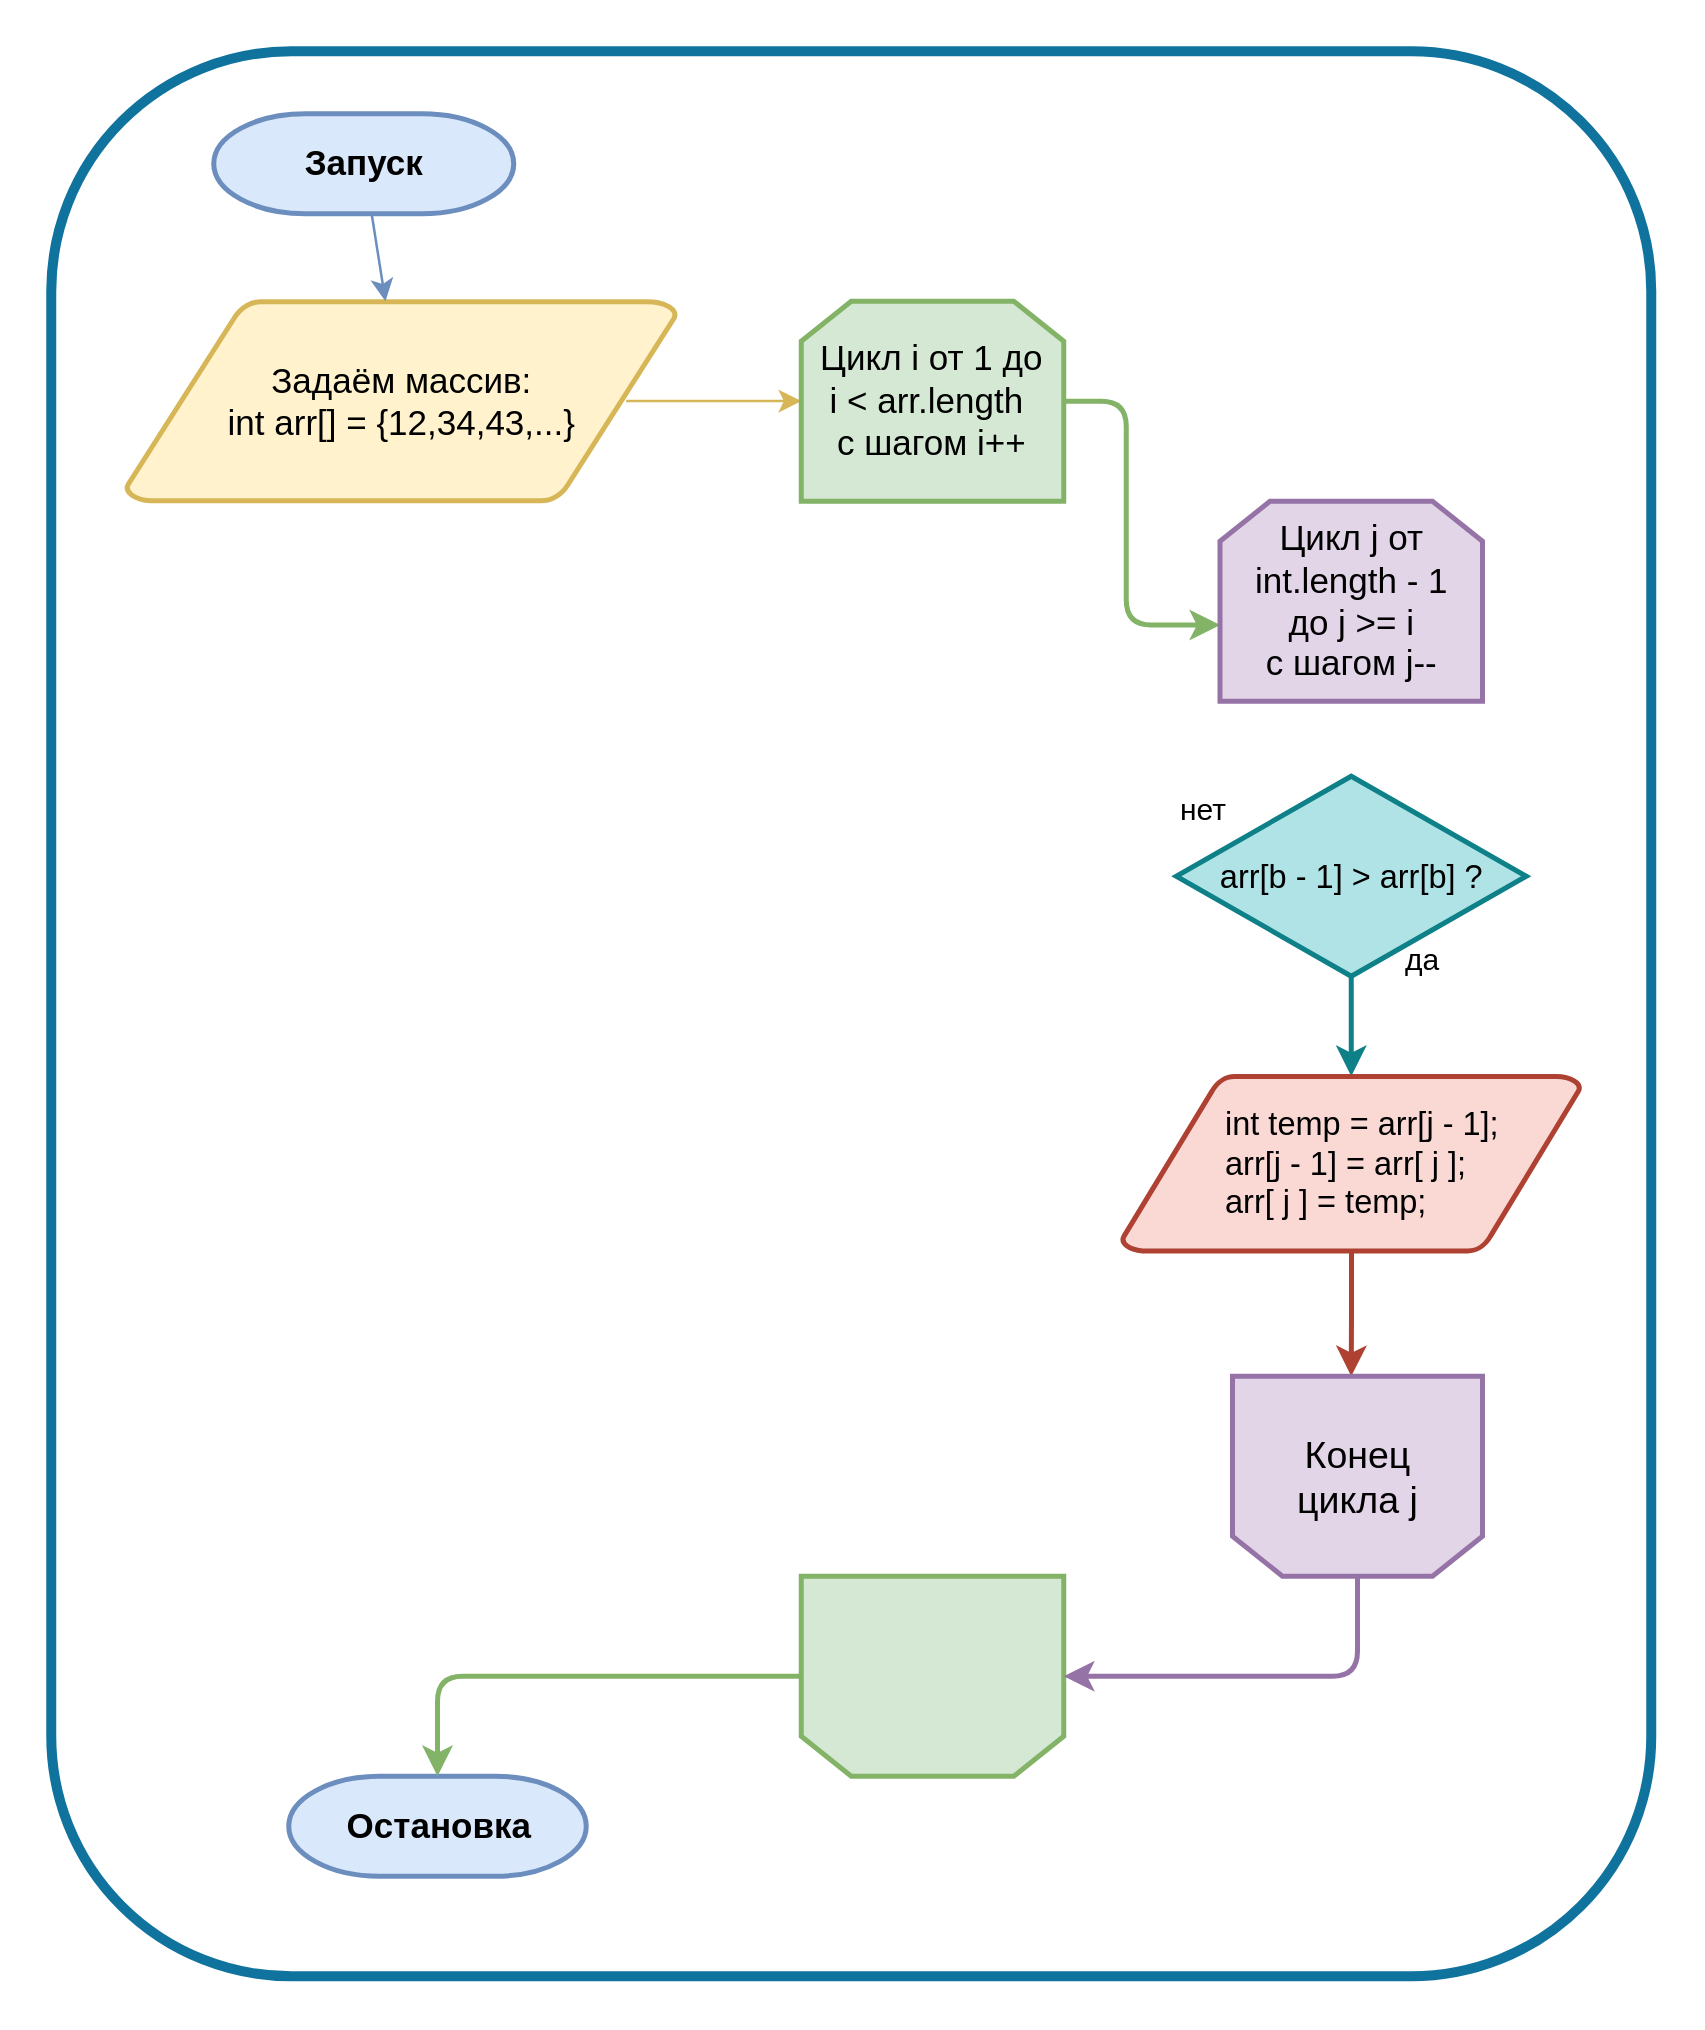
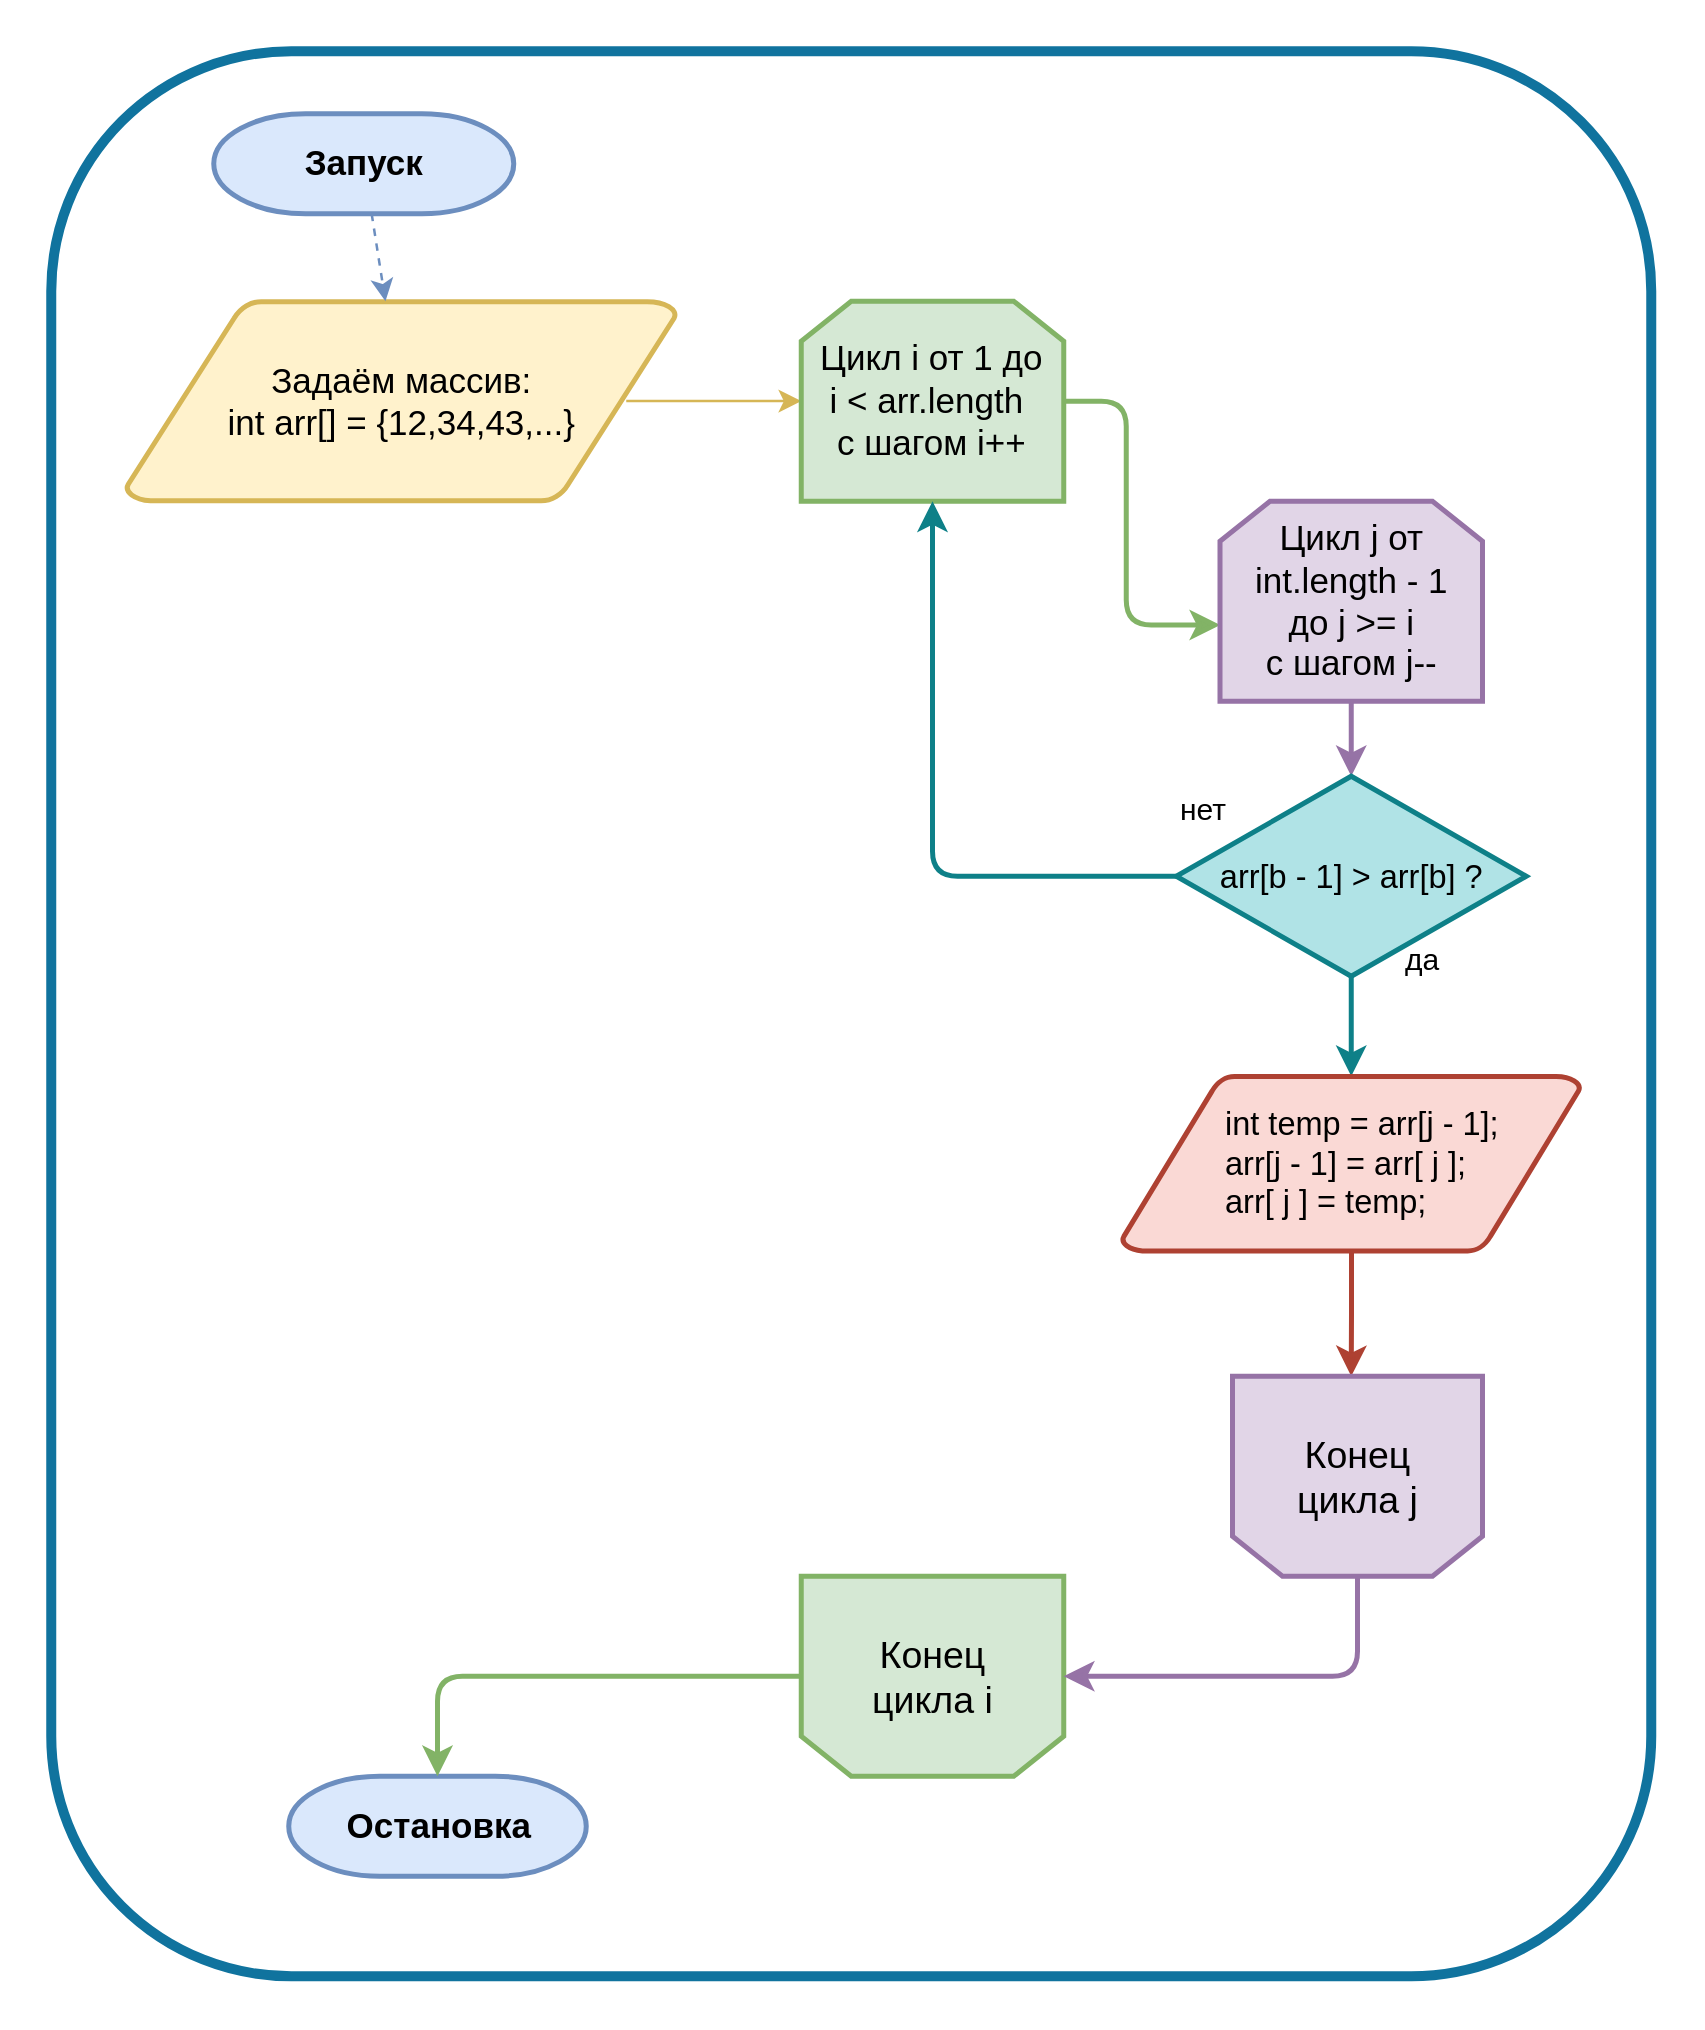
edge "Запуск" -> "Задаём массив: int arr[] = {12,34,43,...}": style solid -> dashed
edge "Цикл j от int.length - 1 до j >= i с шагом j--" -> "arr[b - 1] > arr[b] ?": added
edge "arr[b - 1] > arr[b] ?" -> "Цикл i от 1 до i < arr.length c шагом i++": added
node "Конец цикла i": added
